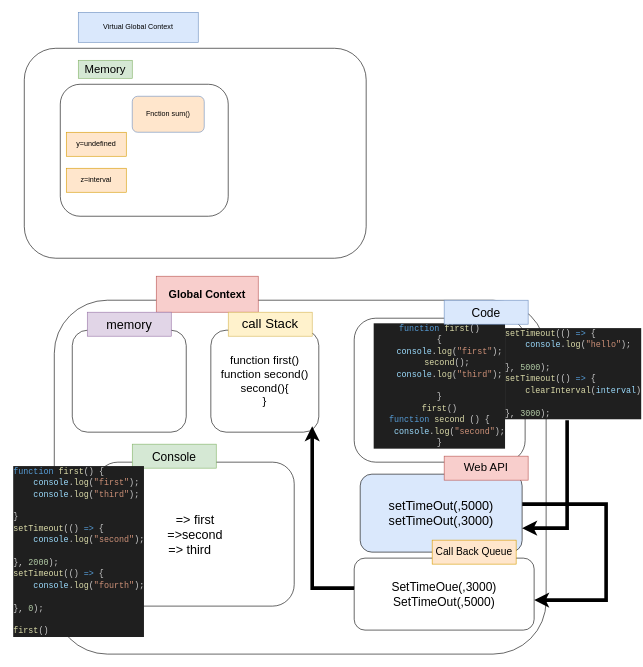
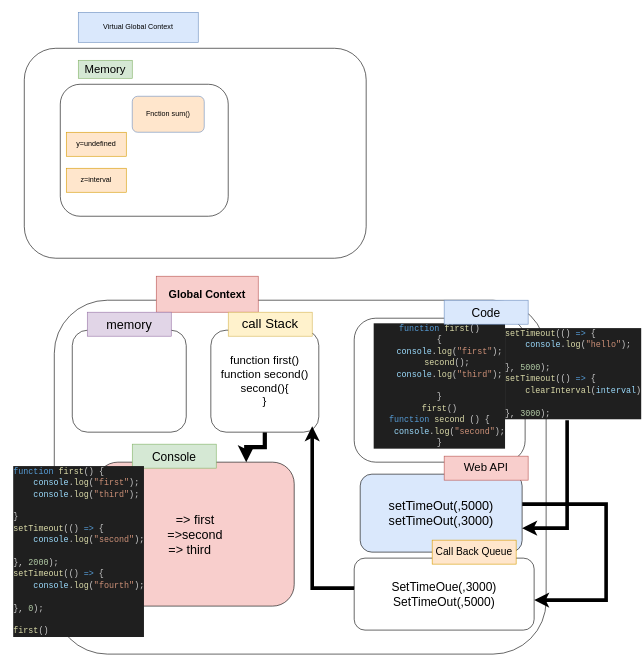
edge "function first() function second() second(){ }" -> "=> first =>second => third": added
node "=> first =>second => third": fillcolor #ffffff -> #f8cecc
